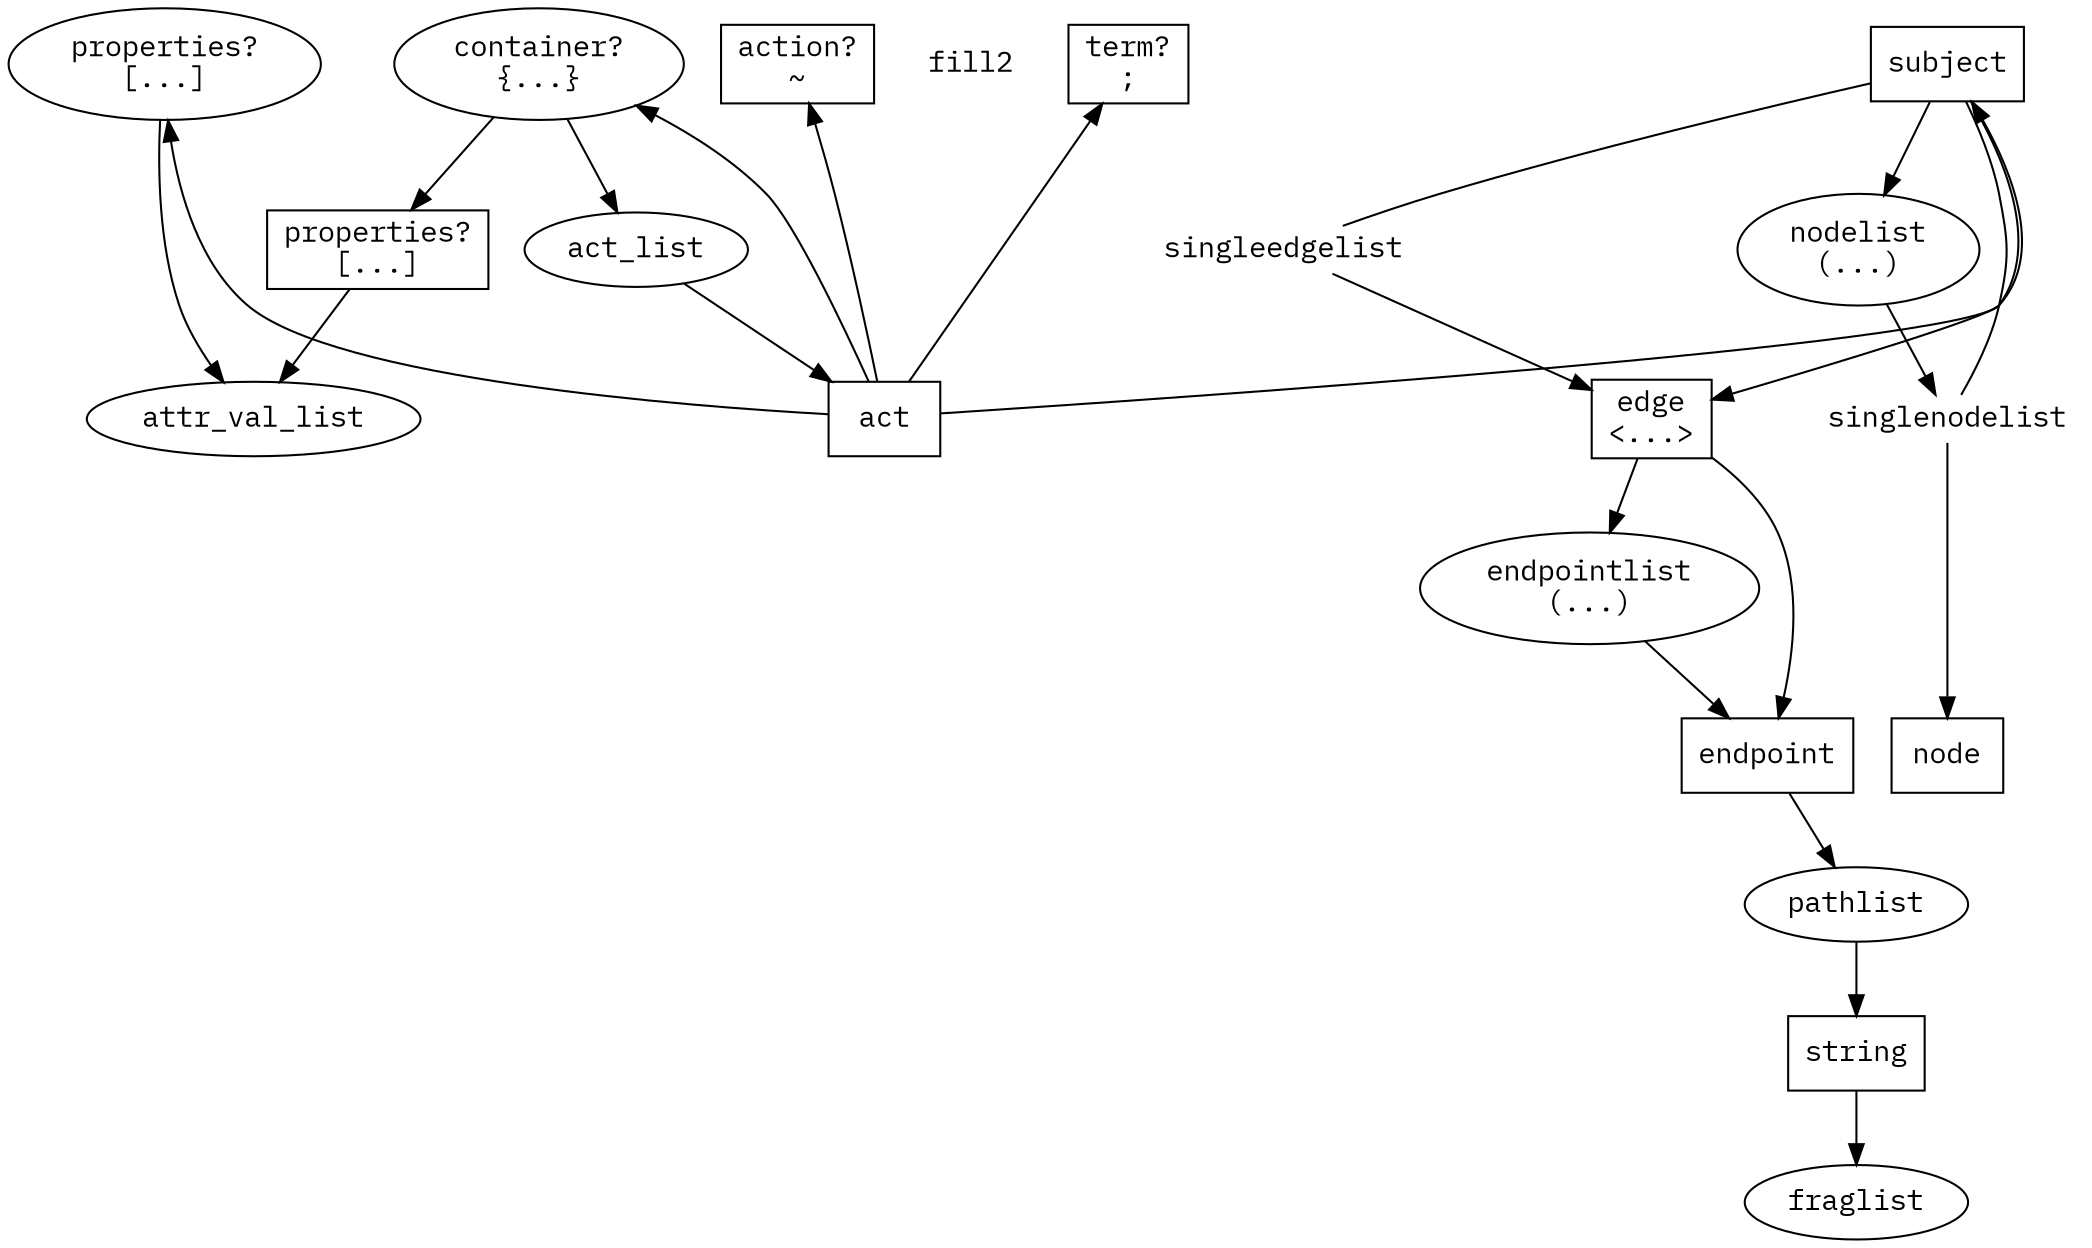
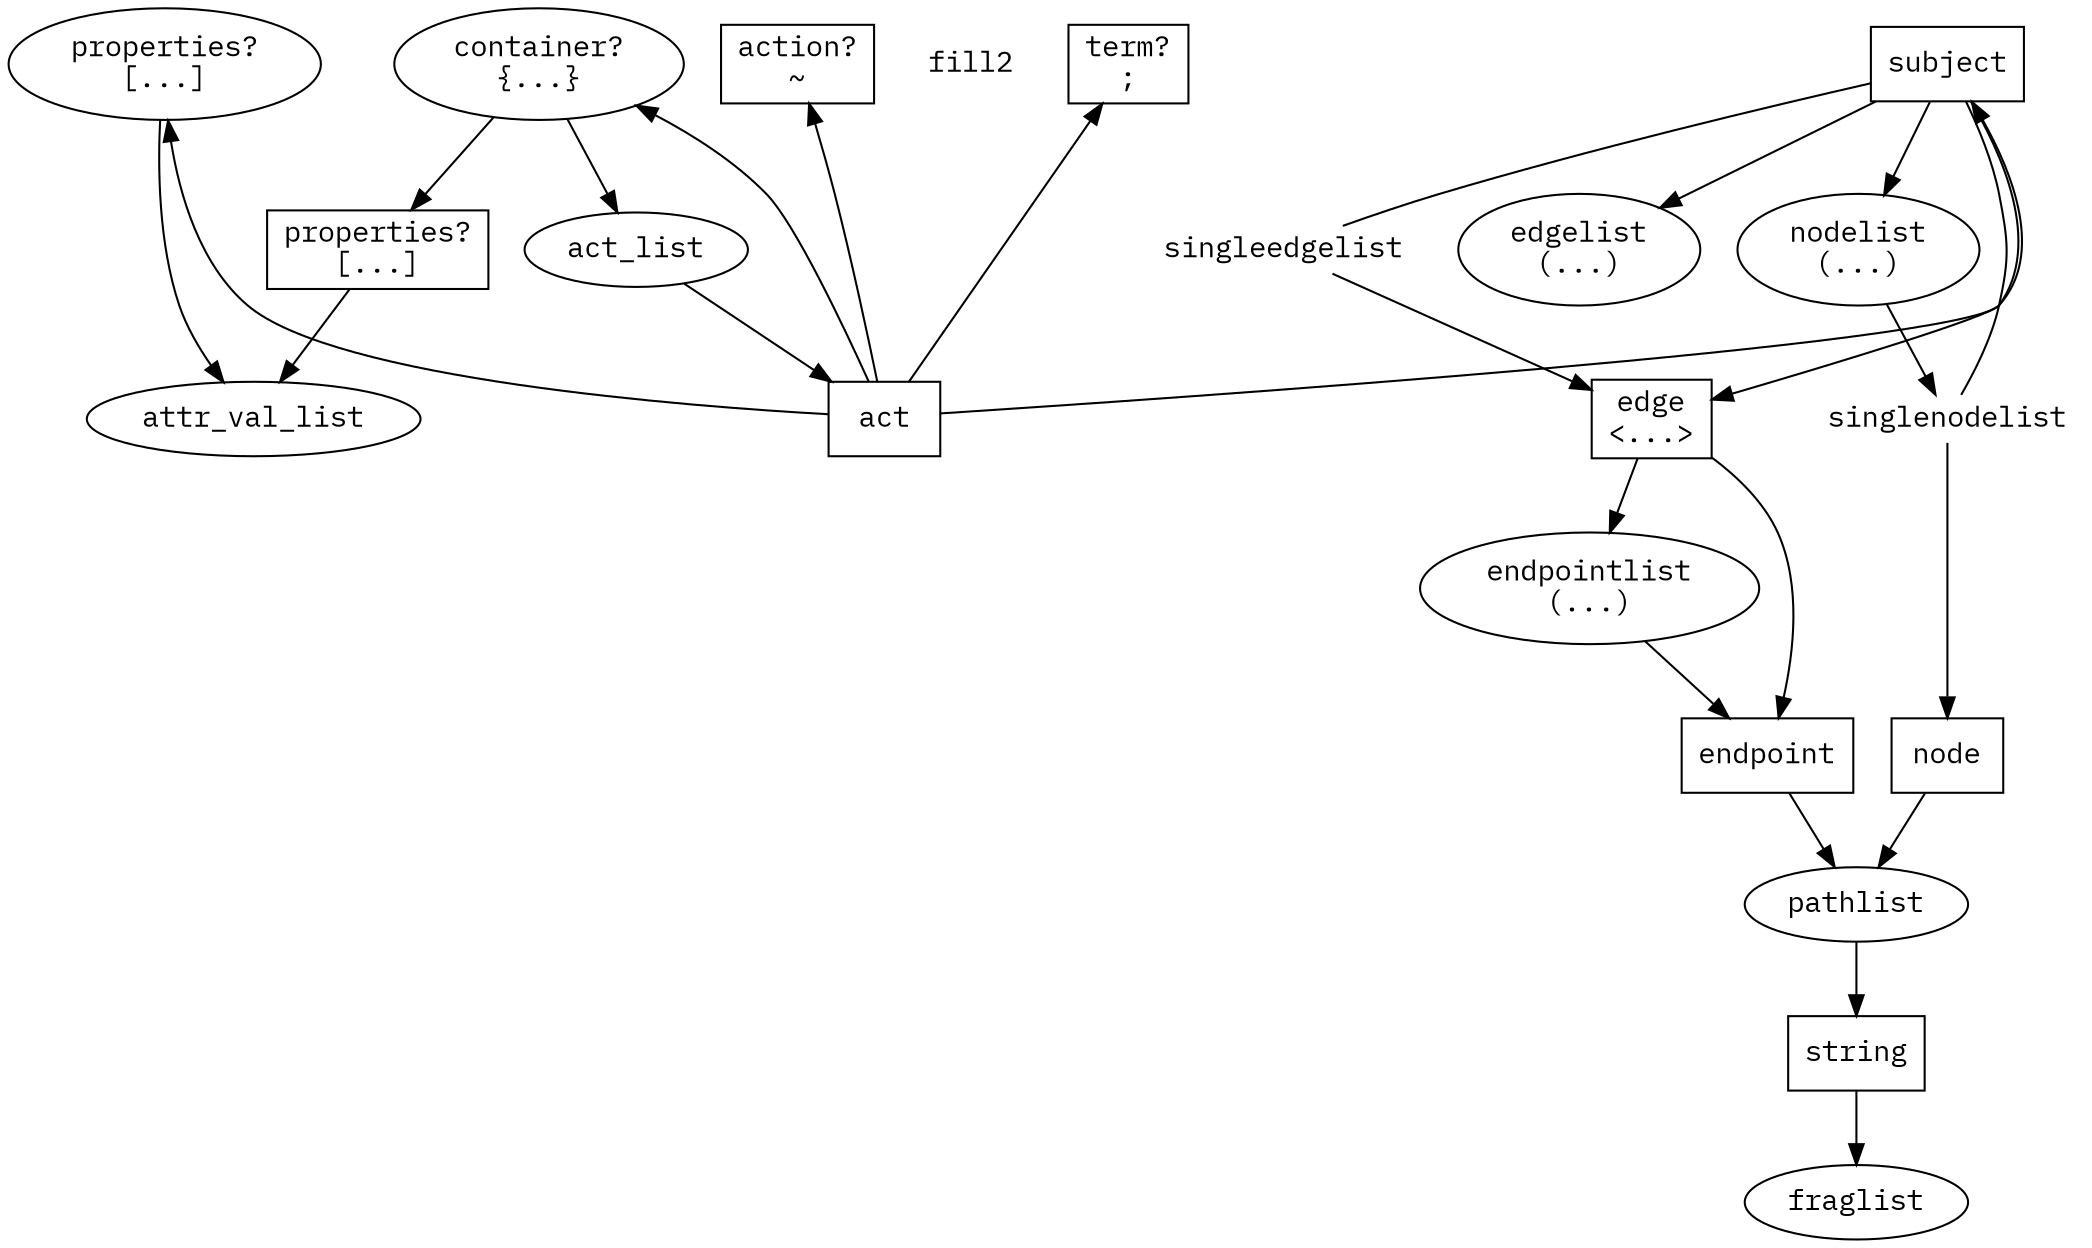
node "edgelist (...)": added
edge "node" -> "pathlist": added
